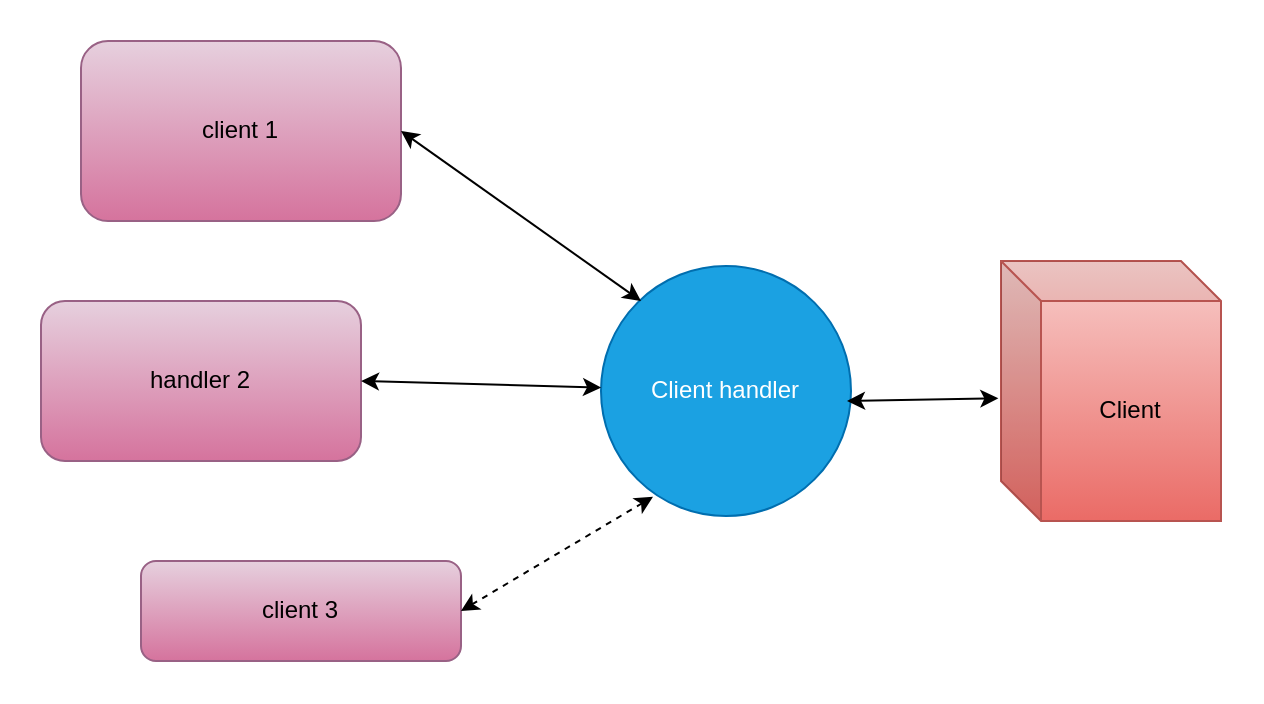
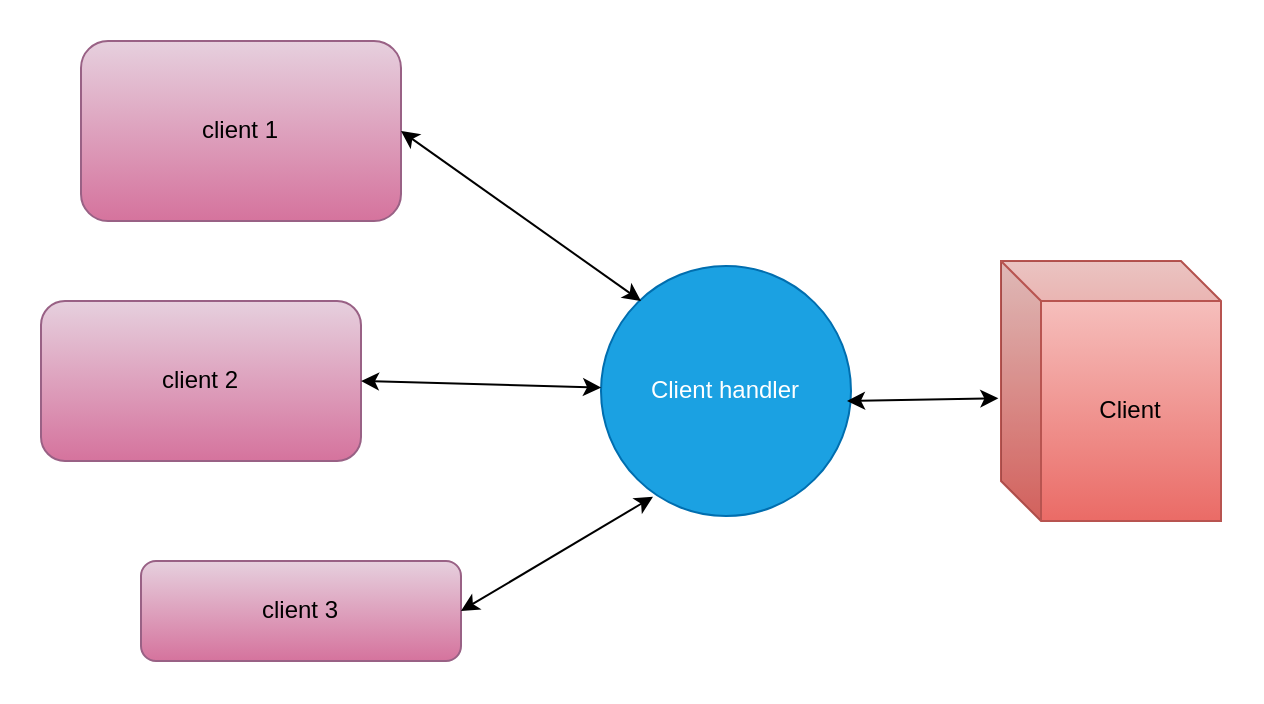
node "handler 2": label "handler 2" -> "client 2"
edge "Client handler" -- "client 3": style dashed -> solid
